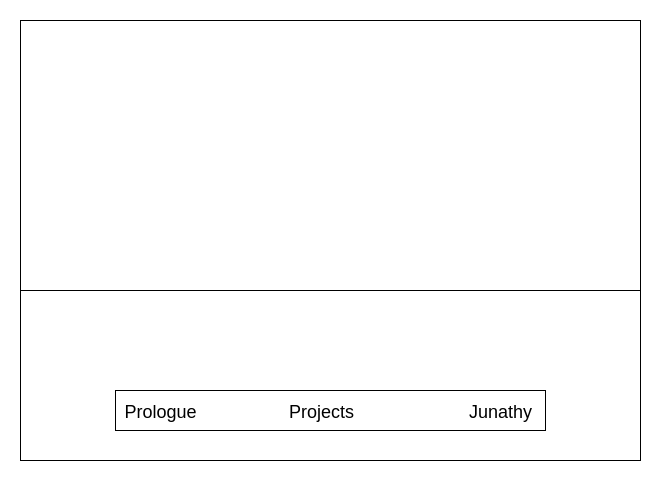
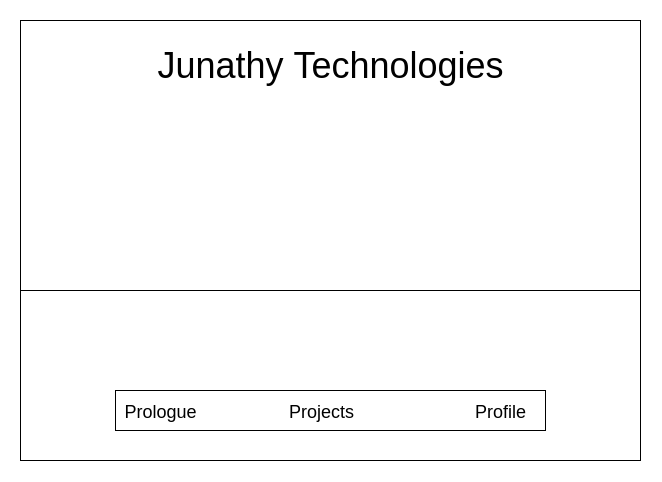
node "Junathy Technologies": added
node "Junathy": label "Junathy" -> "Profile"
